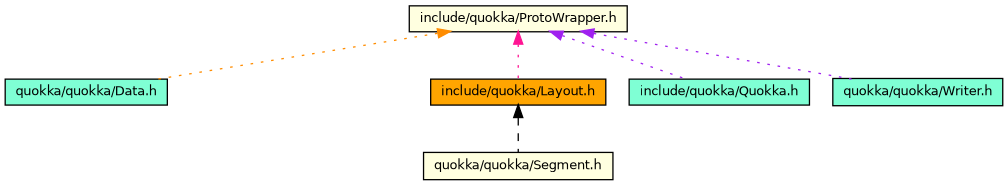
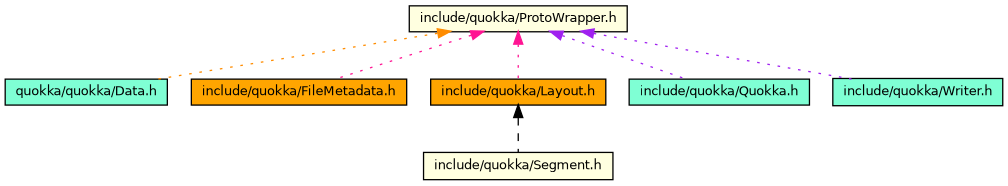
node "include/quokka/FileMetadata.h": added
node "quokka/quokka/Writer.h": label "quokka/quokka/Writer.h" -> "include/quokka/Writer.h"
node "quokka/quokka/Segment.h": label "quokka/quokka/Segment.h" -> "include/quokka/Segment.h"
